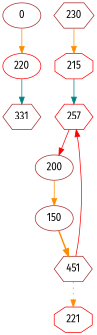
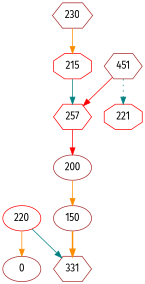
edge "0" -> "220": reversed
edge "150" -> "451": now "150" -> "331"
edge "451" -> "221": color darkorange -> teal
